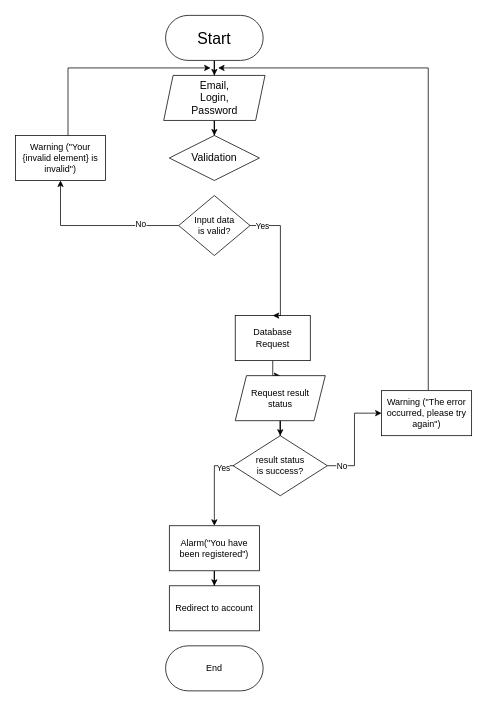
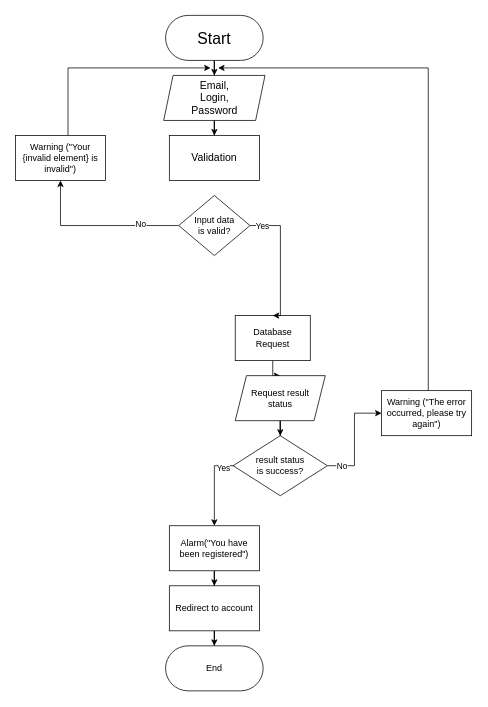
node "Validation": shape diamond -> rectangle
edge "Redirect to account" -> "End": added
